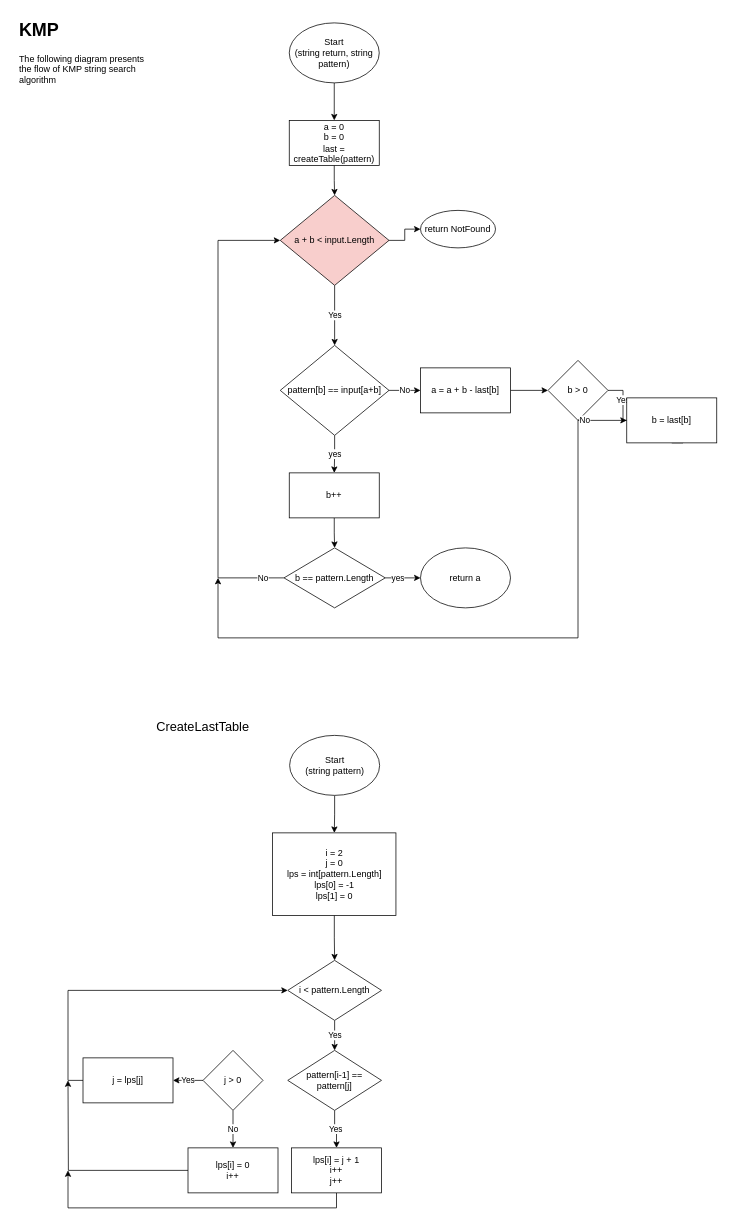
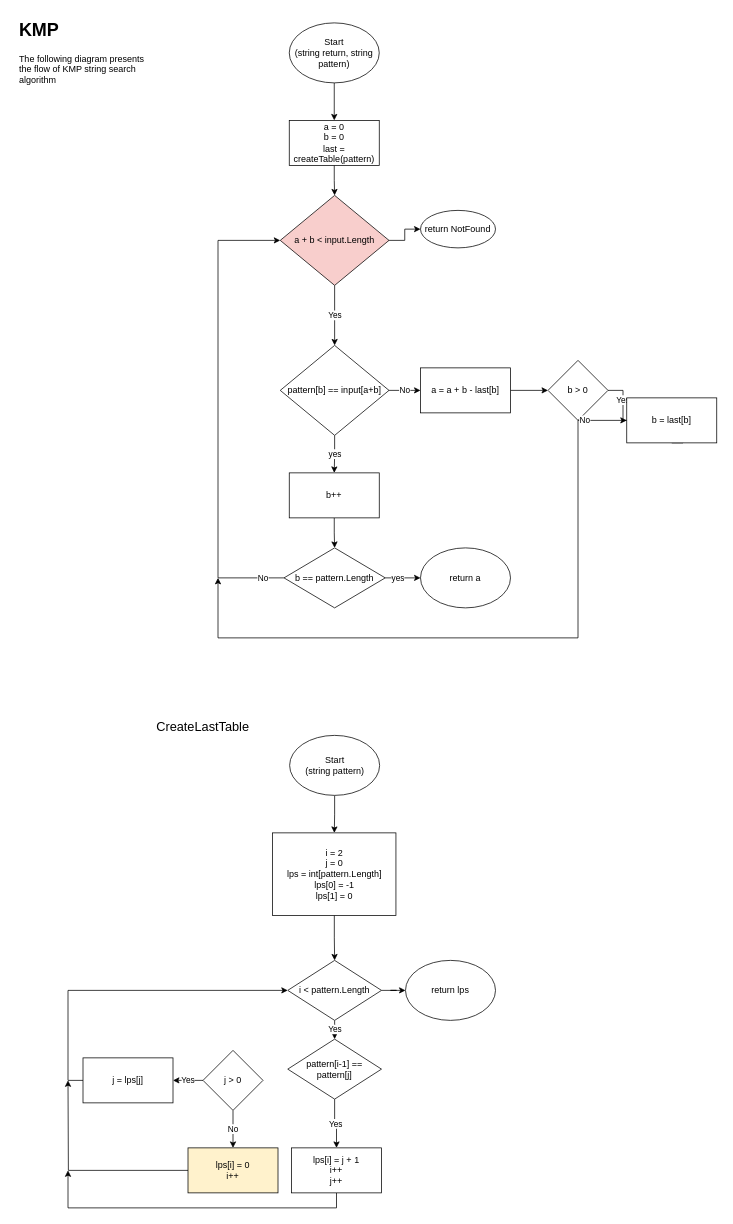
edge "i < pattern.Length" -> "return lps": added
node "return lps": added
node "pattern[i-1] == pattern[j]": moved (335, 1080) -> (335, 1069)
node "lps[i] = 0 i++": fillcolor #ffffff -> #fff2cc
